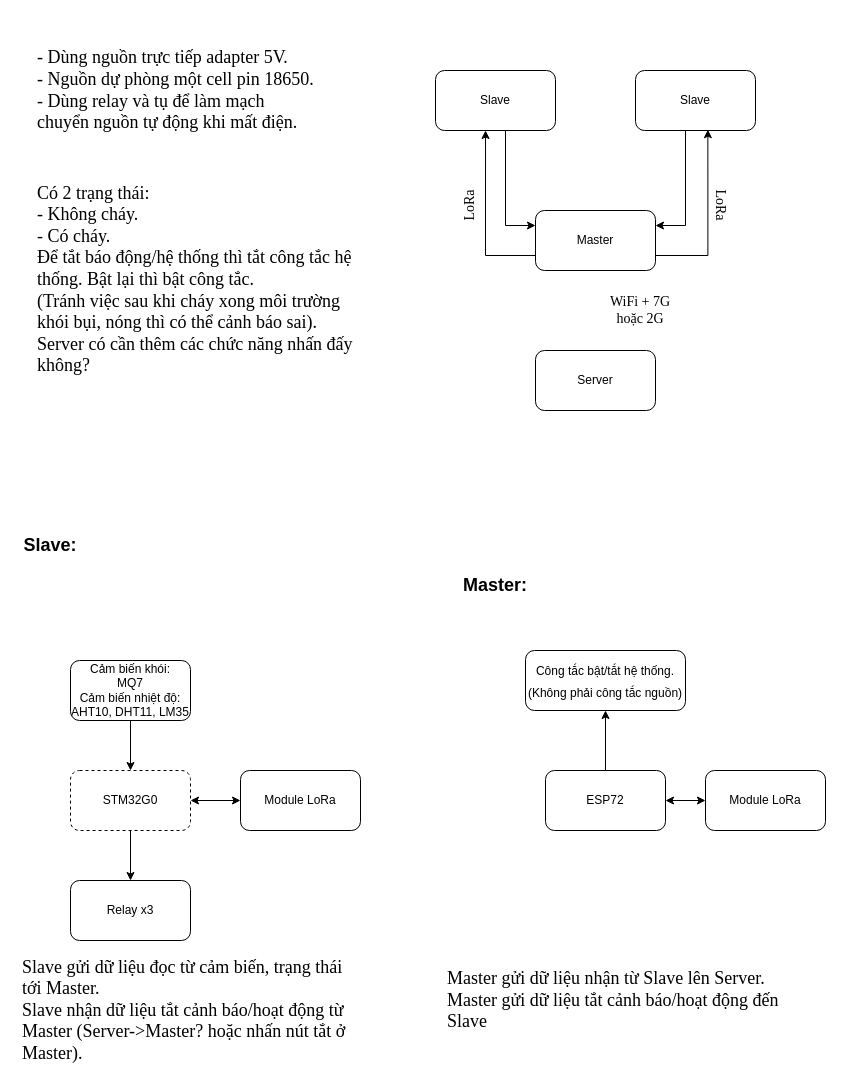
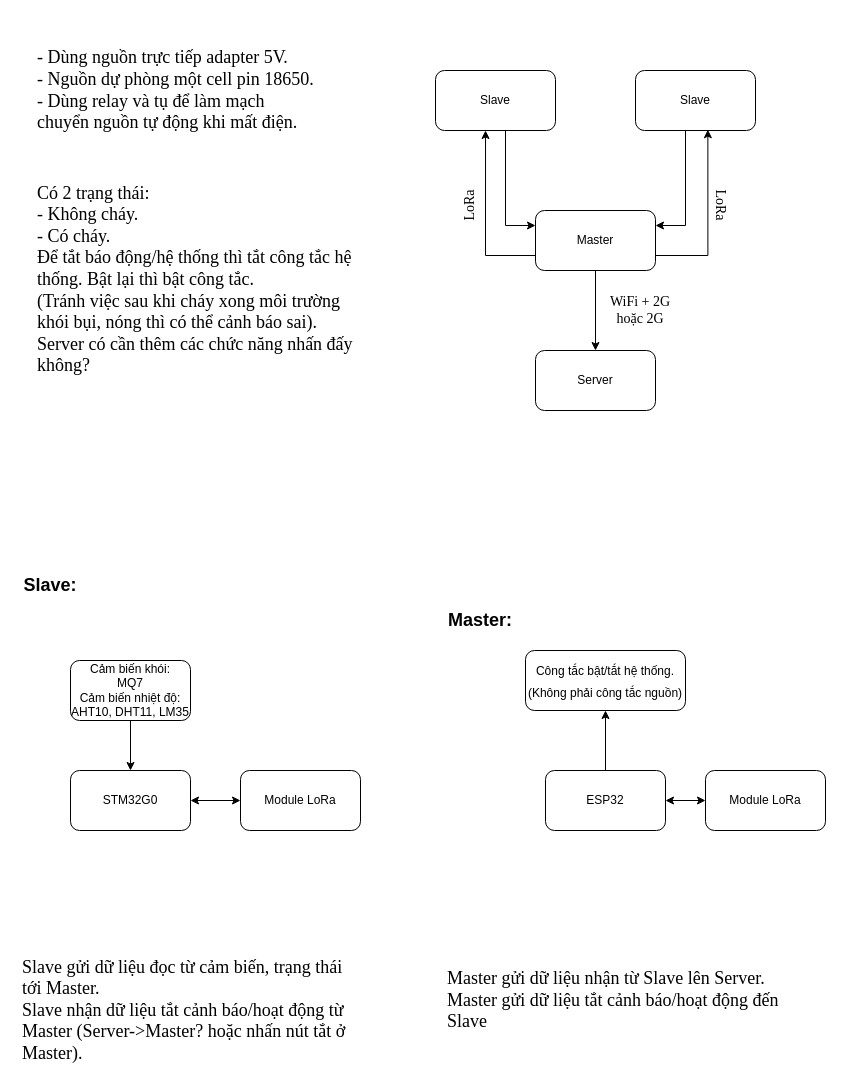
edge "Master" -> "Server": added
node "WiFi + 7G hoặc 2G": label "WiFi + 7G hoặc 2G" -> "WiFi + 2G hoặc 2G"
node "Slave:": moved (51, 546) -> (51, 586)
node "Master:": moved (496, 586) -> (481, 621)
node "STM32G0": style dashed -> solid
node "ESP72": label "ESP72" -> "ESP32"
edge "STM32G0" -> "Relay x3": removed
node "Relay x3": removed
